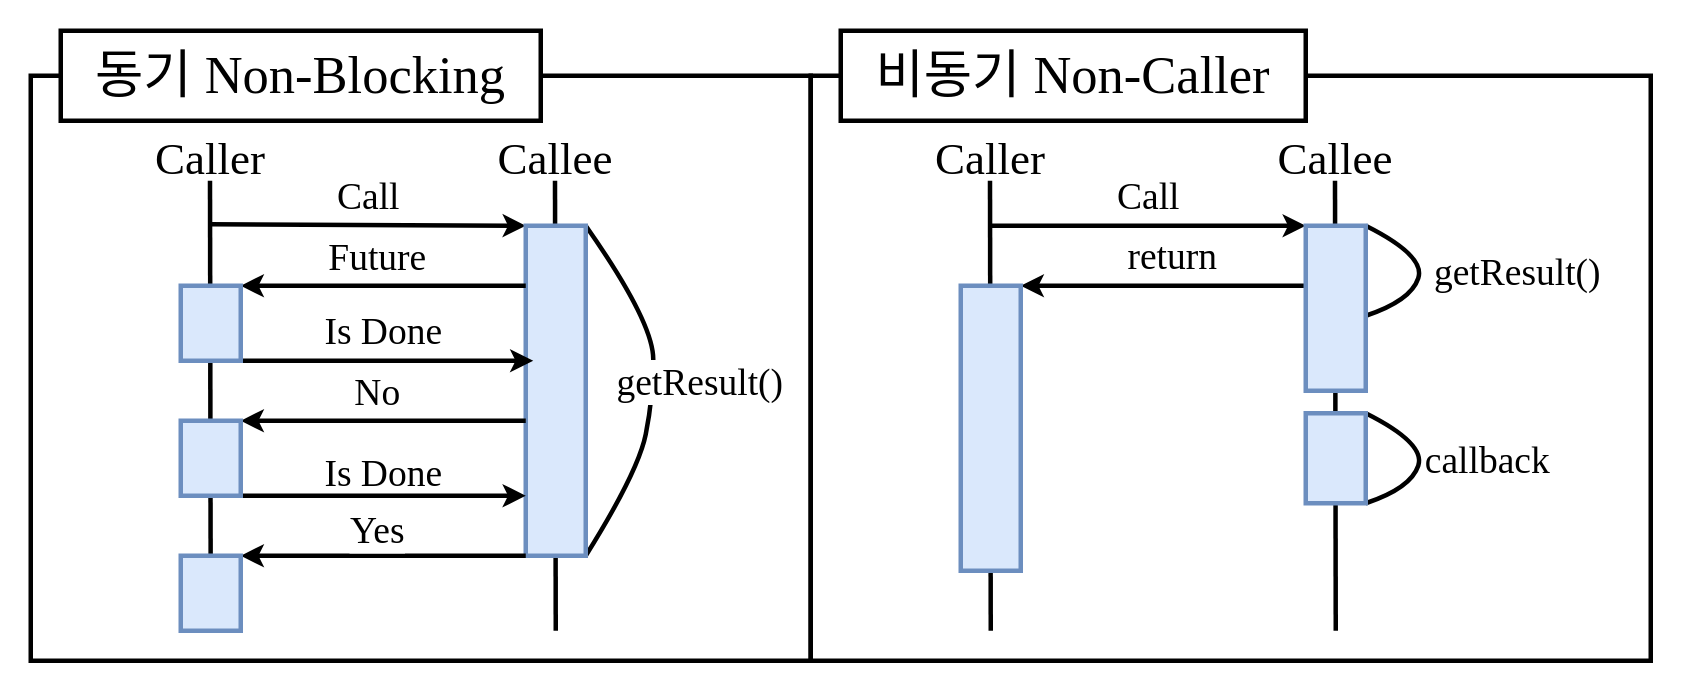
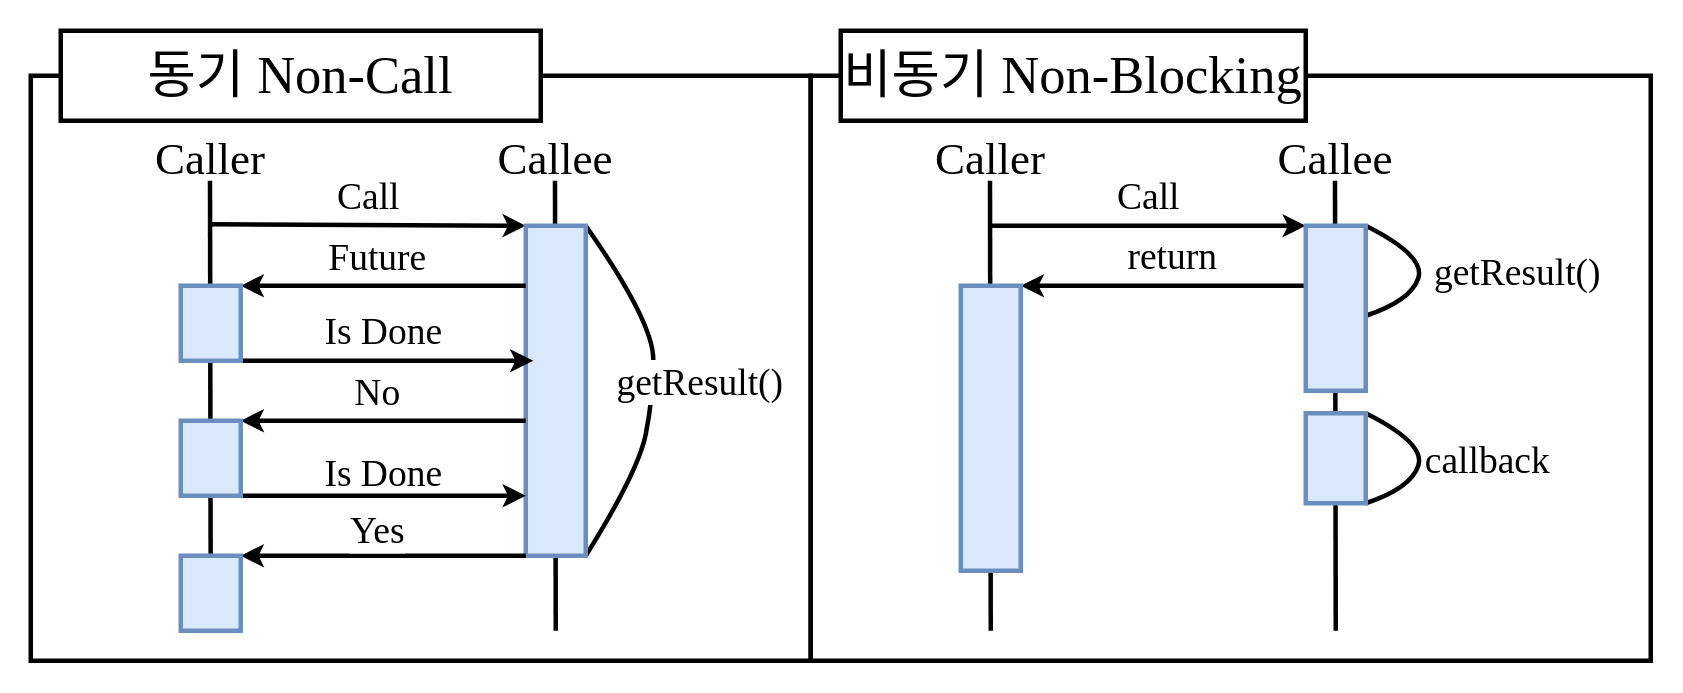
node "동기 Non-Blocking": label "동기 Non-Blocking" -> "동기 Non-Call"
node "비동기 Non-Caller": label "비동기 Non-Caller" -> "비동기 Non-Blocking"
